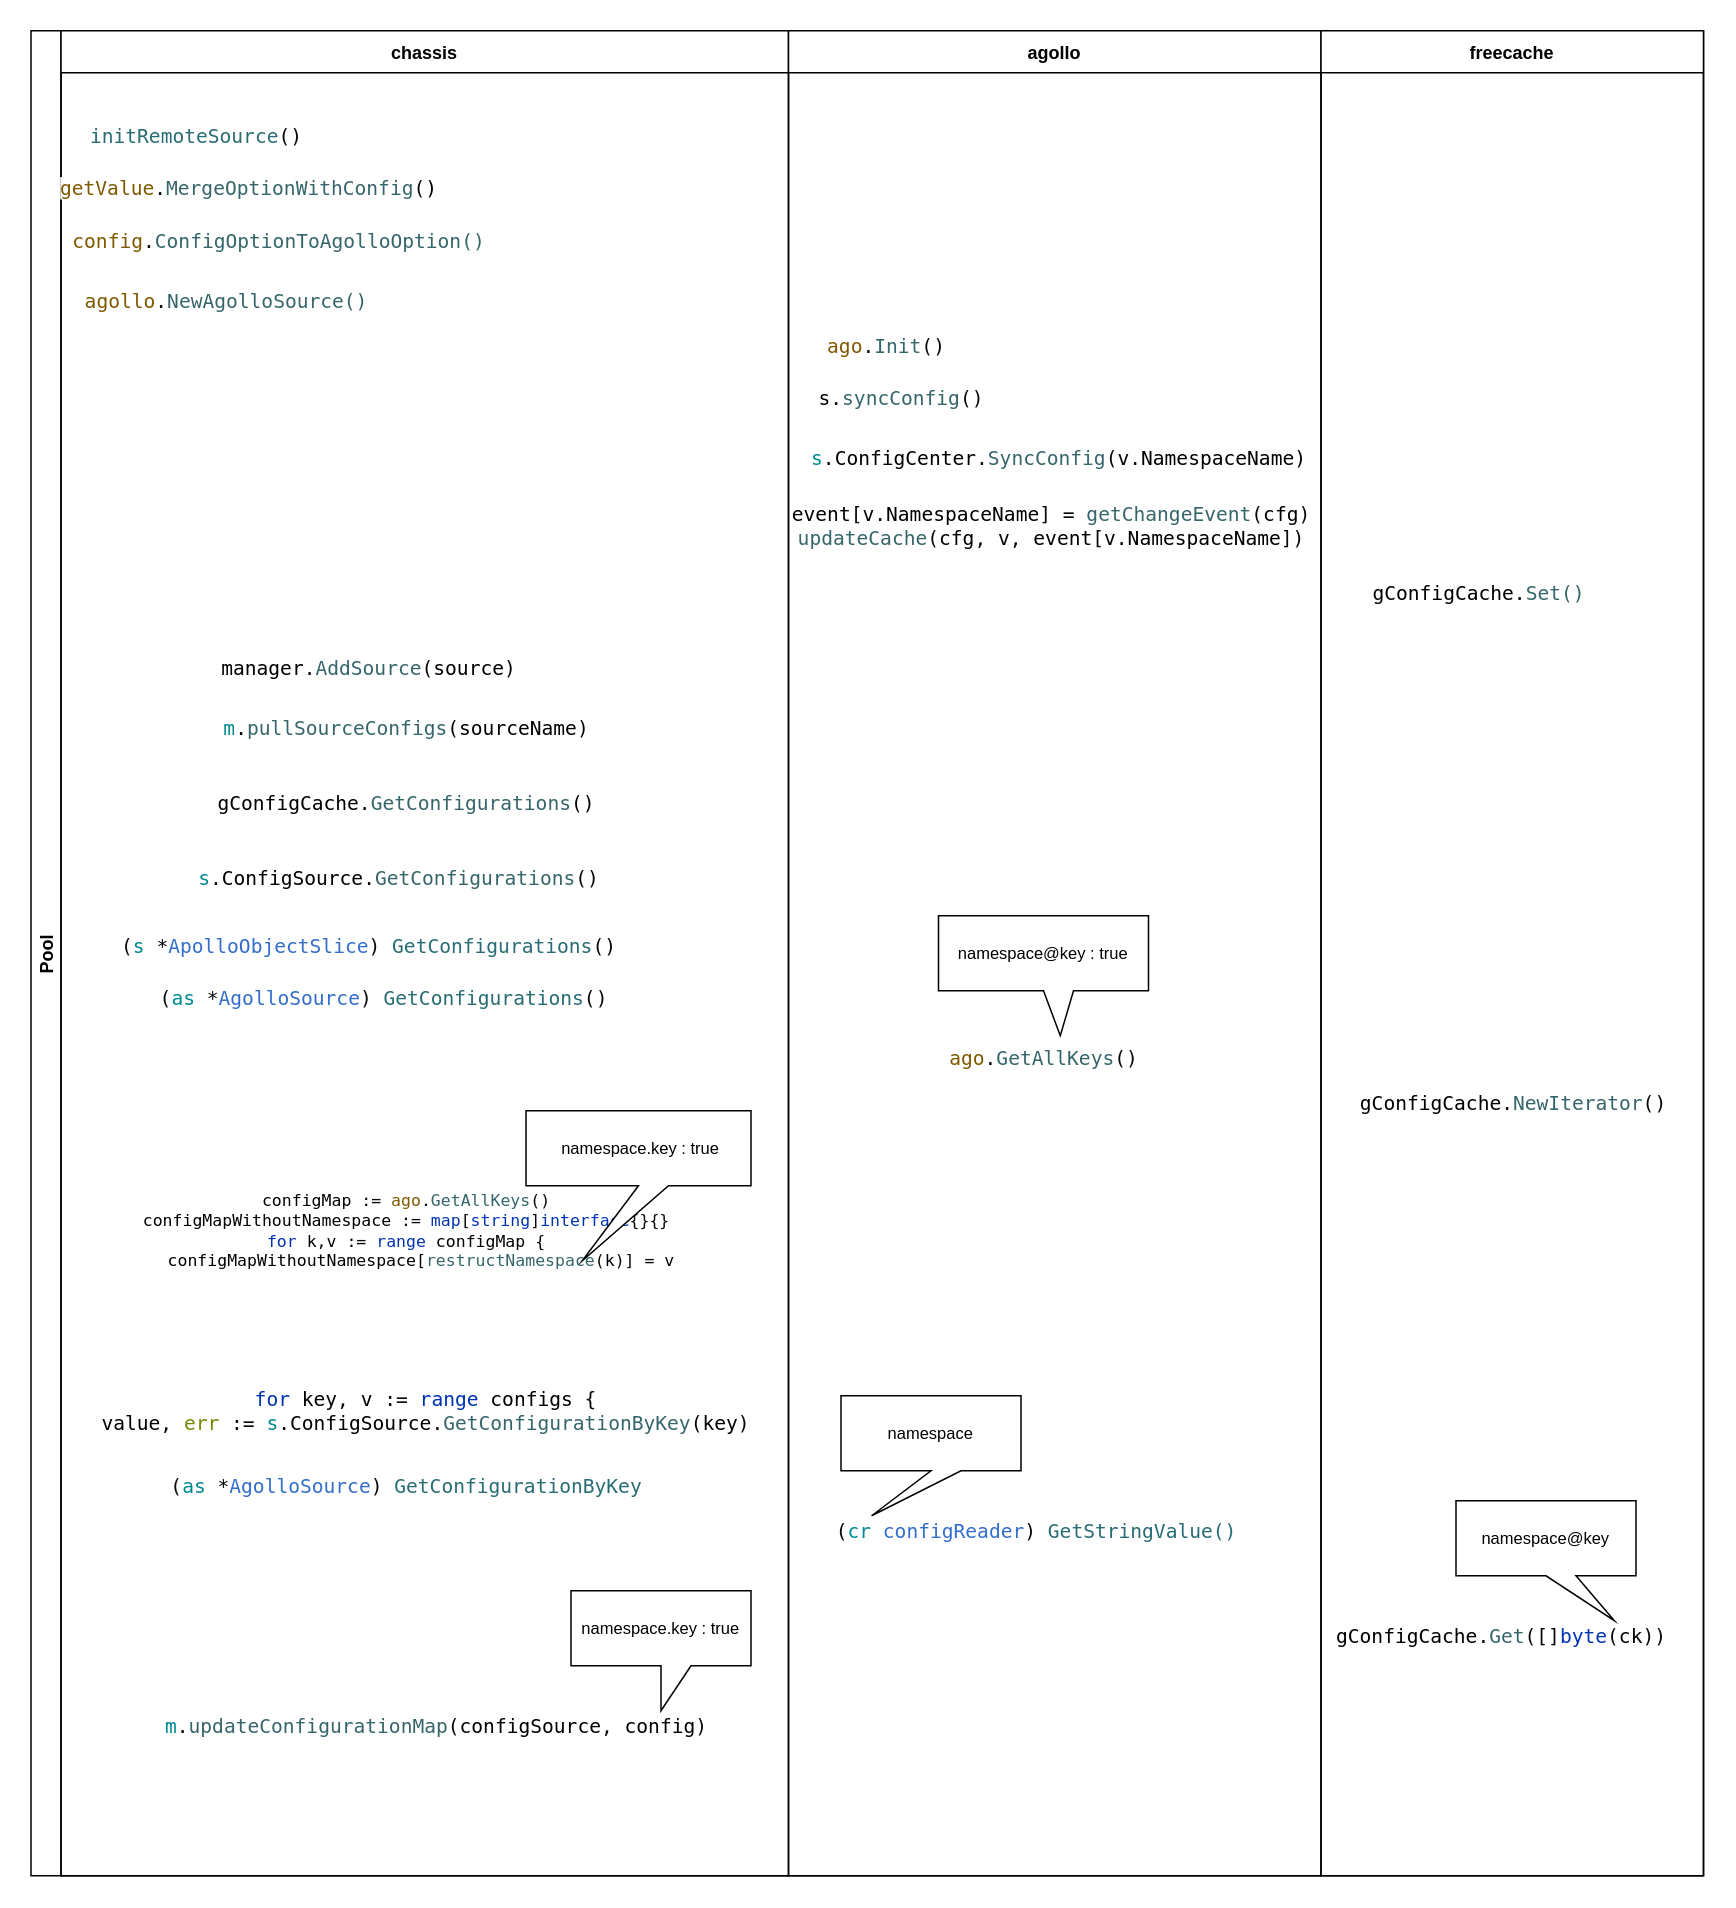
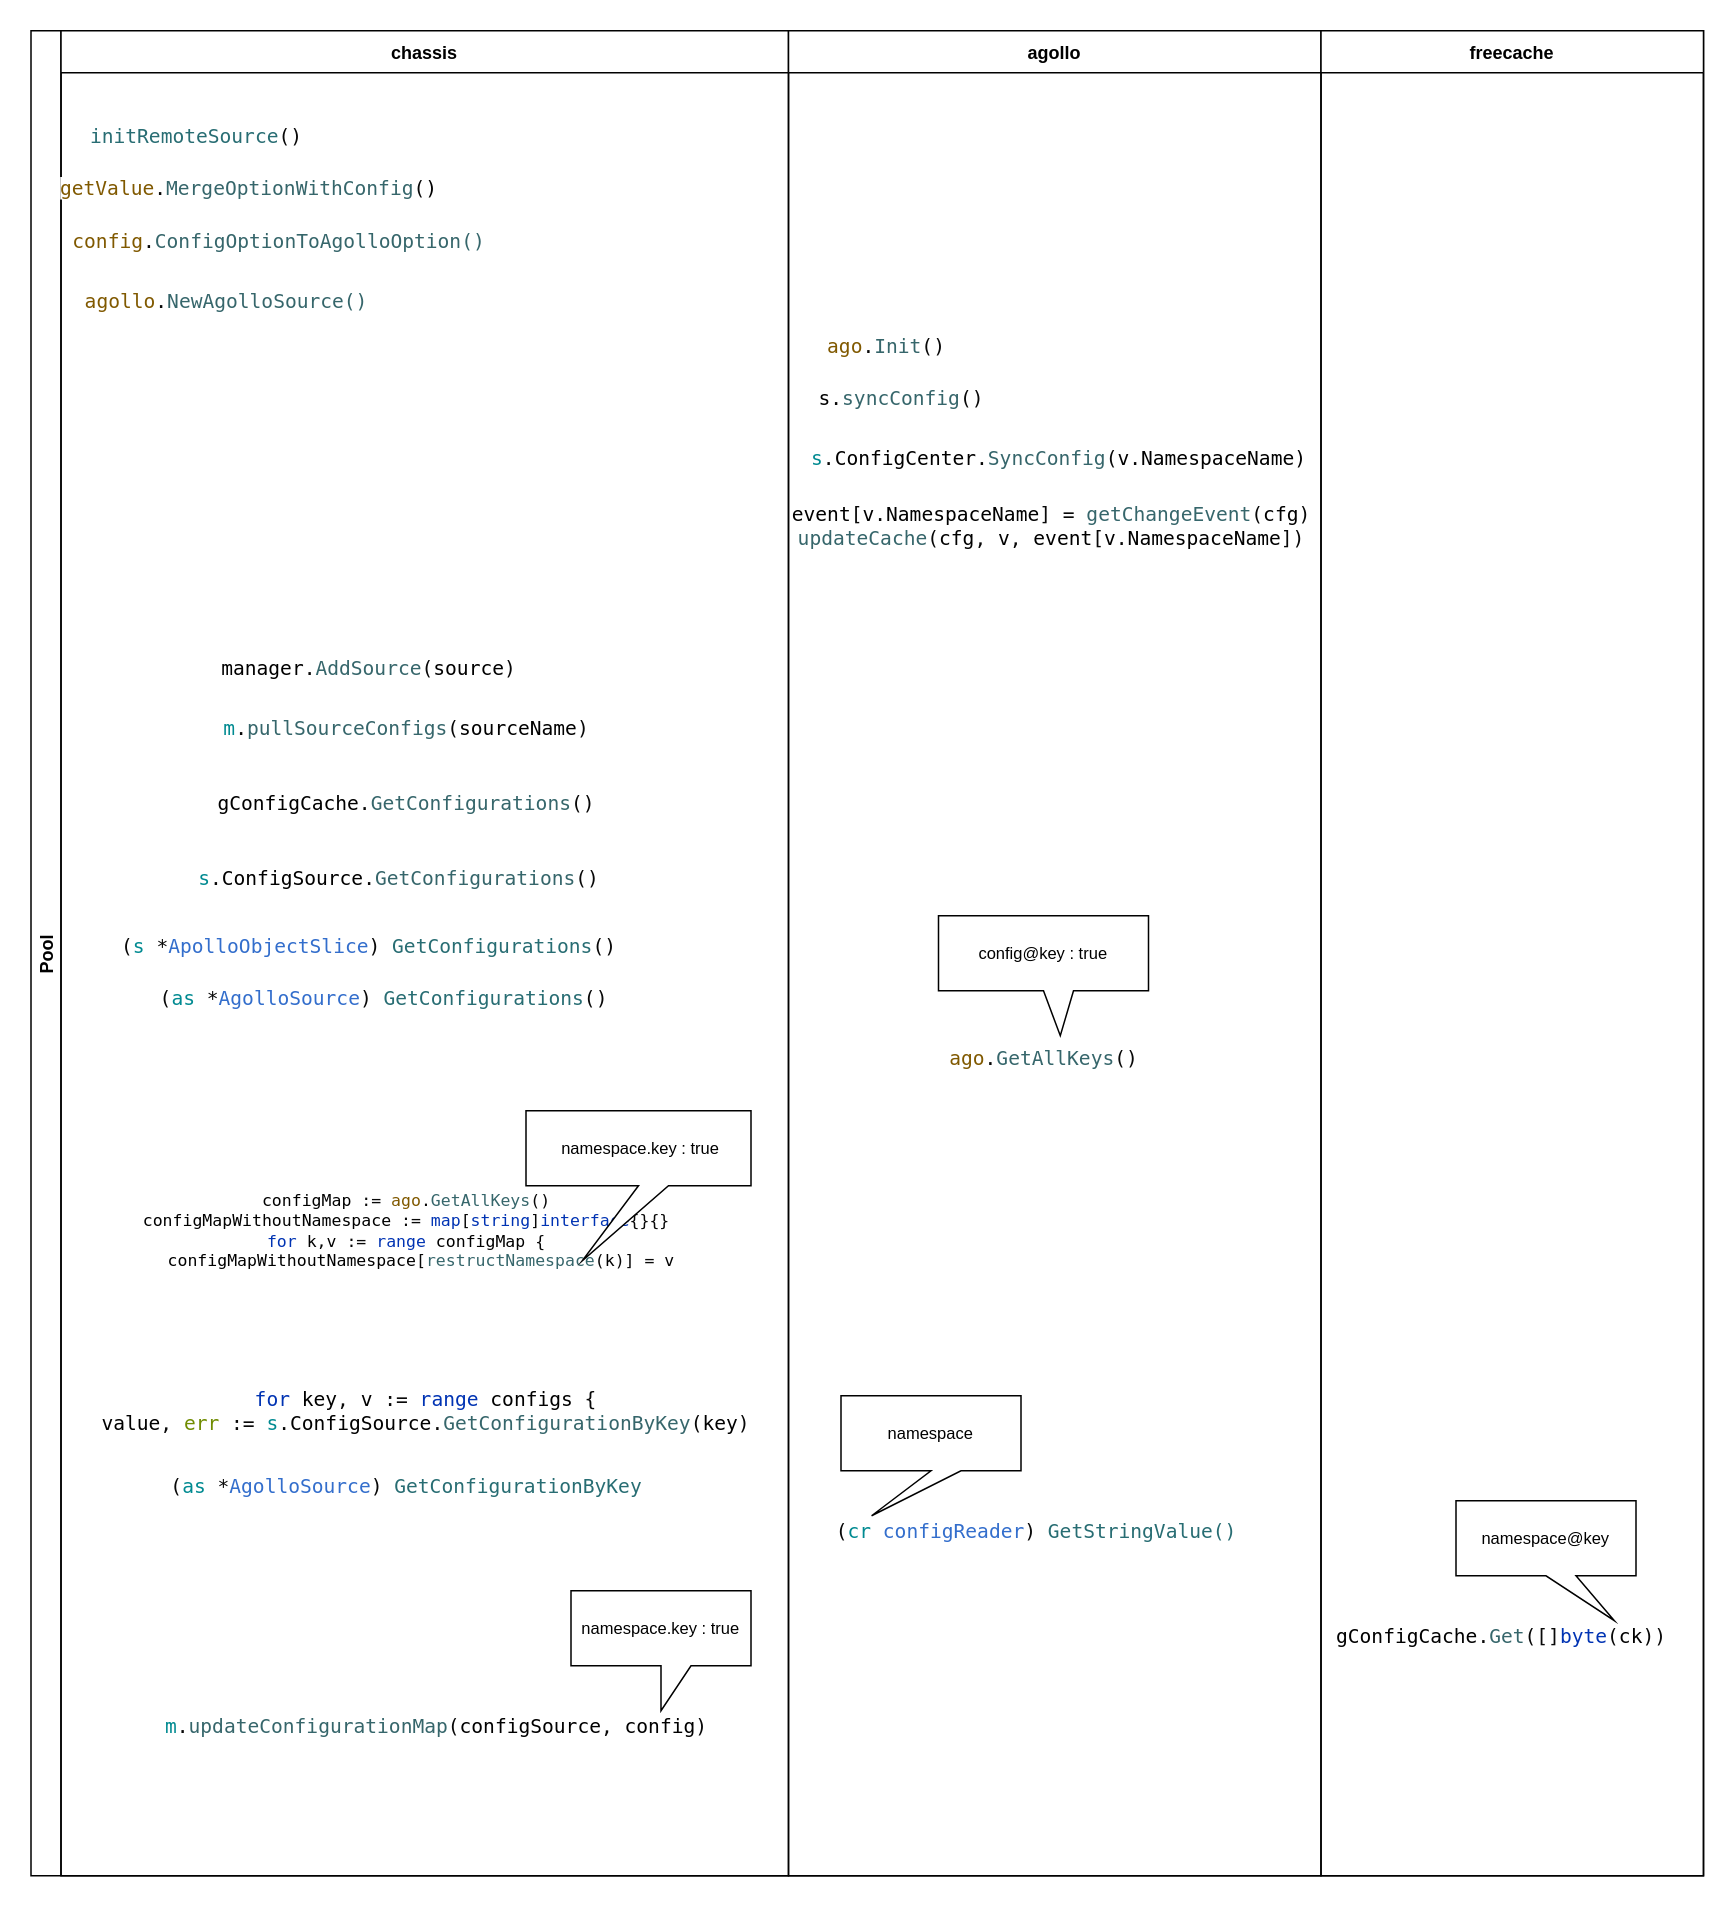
node "gConfigCache.Set()": removed
node "namespace@key : true": label "namespace@key : true" -> "config@key : true"
node "gConfigCache.NewIterator()": removed
